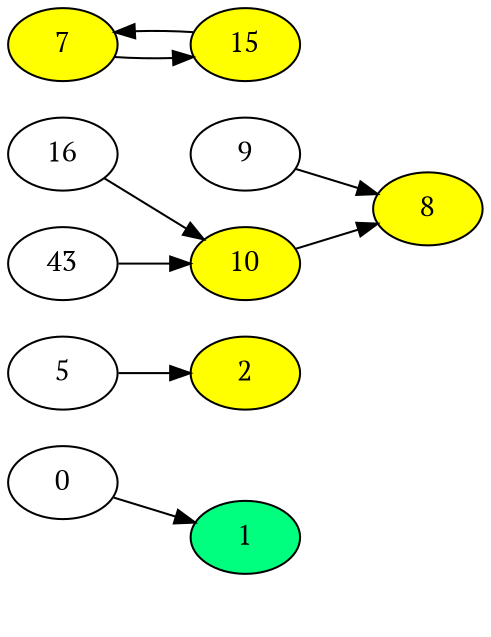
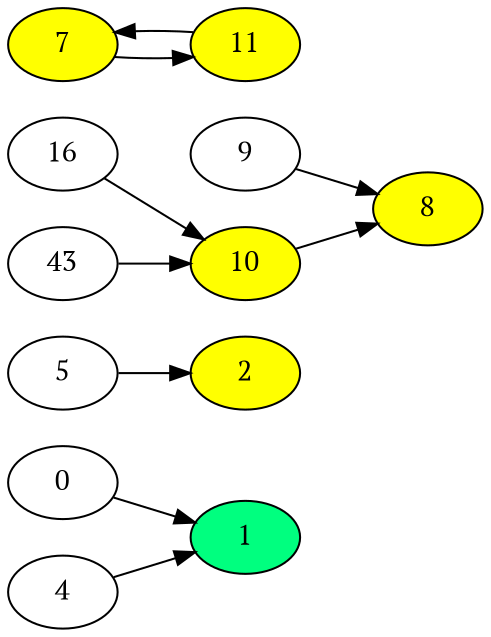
node "15": label "15" -> "11"
node "4": added
